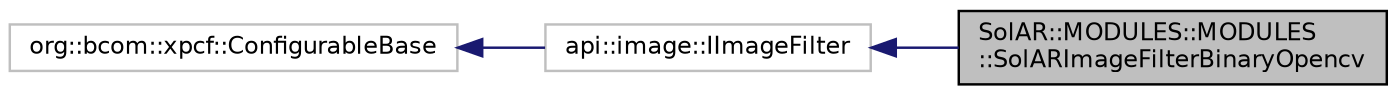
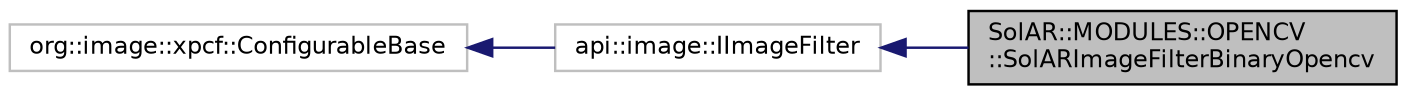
node "org::bcom::xpcf::ConfigurableBase": label "org::bcom::xpcf::ConfigurableBase" -> "org::image::xpcf::ConfigurableBase"
node "SolAR::MODULES::MODULES ::SolARImageFilterBinaryOpencv": label "SolAR::MODULES::MODULES ::SolARImageFilterBinaryOpencv" -> "SolAR::MODULES::OPENCV ::SolARImageFilterBinaryOpencv"
